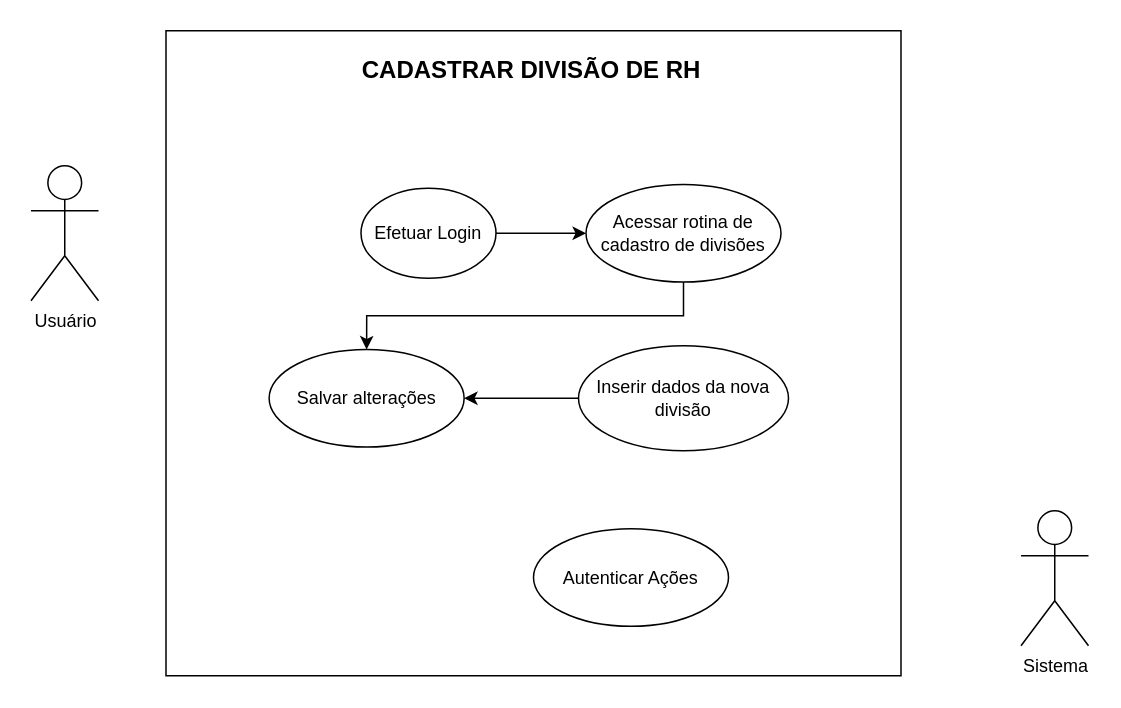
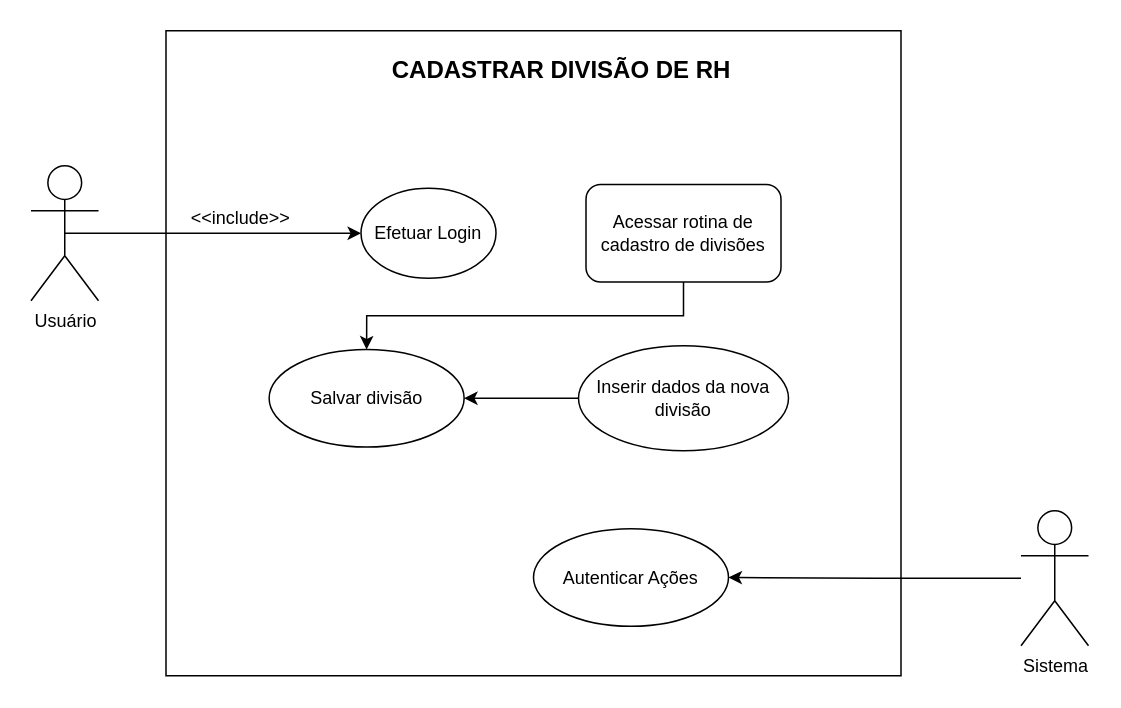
node "CADASTRAR DIVISÃO DE RH": moved (533, 76) -> (563, 76)
node "<<include>>": added
edge "Usuário" -> "Efetuar Login": added
edge "Efetuar Login" -> "Acessar rotina de cadastro de divisões": removed
node "Acessar rotina de cadastro de divisões": shape ellipse -> rounded rectangle
node "Salvar alterações": label "Salvar alterações" -> "Salvar divisão"
edge "Sistema" -> "Autenticar Ações": added
